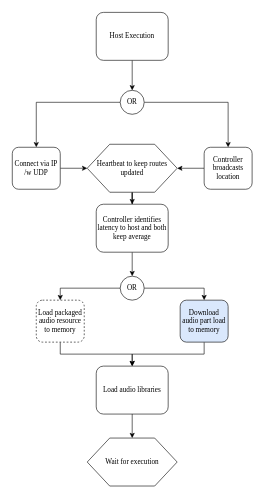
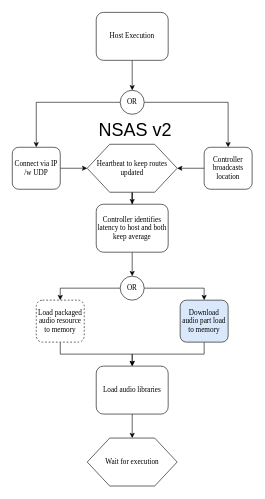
node "NSAS v2": added
